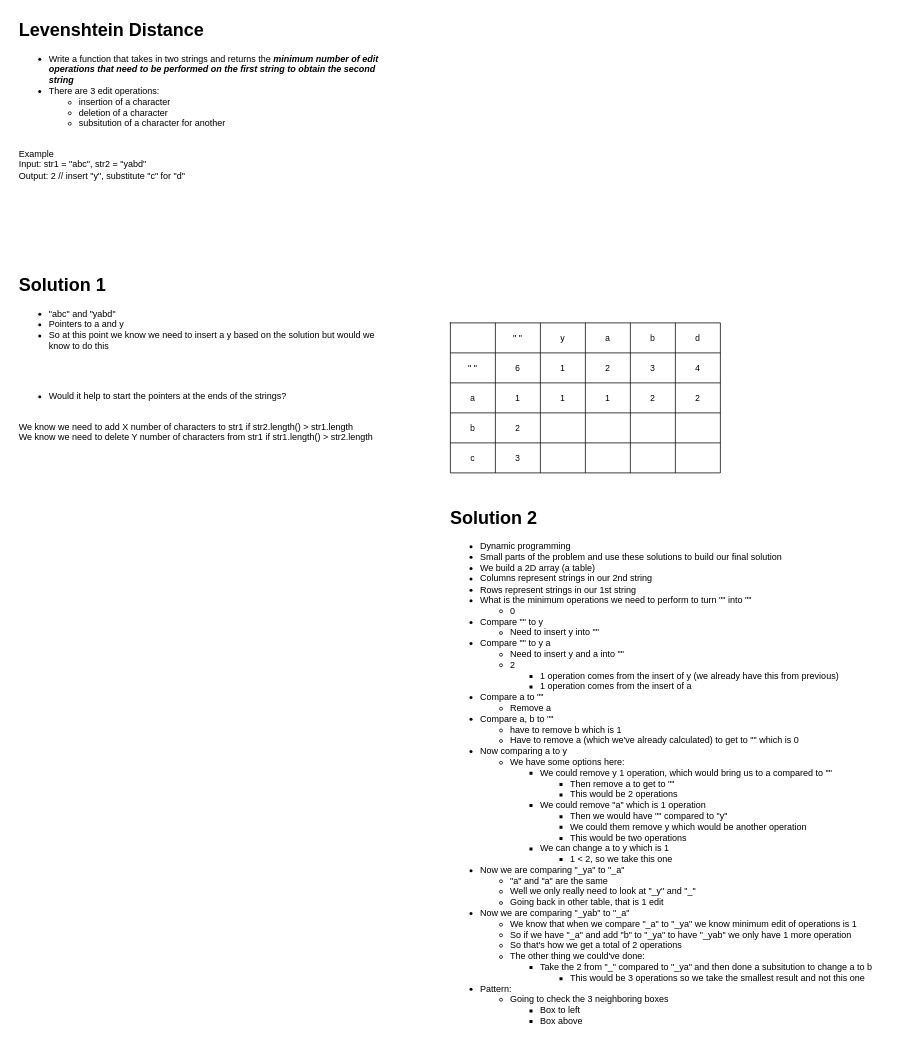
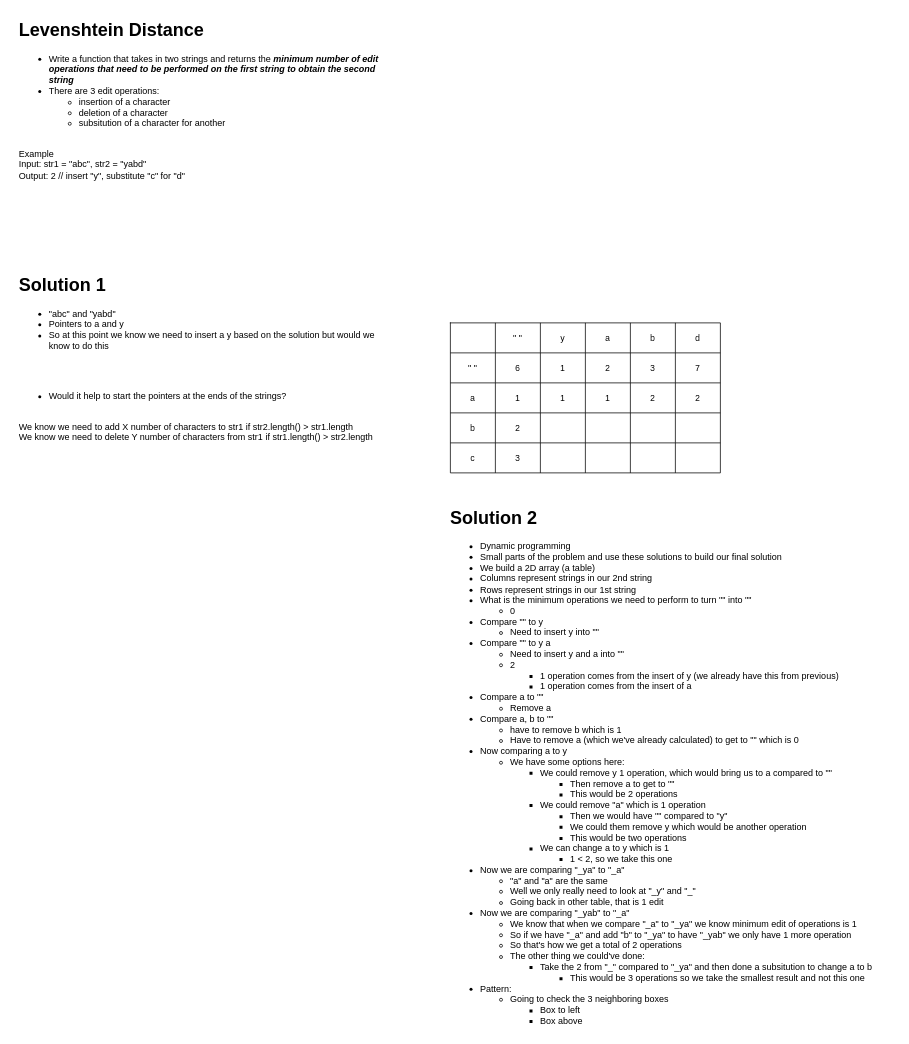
node "4": label "4" -> "7"
